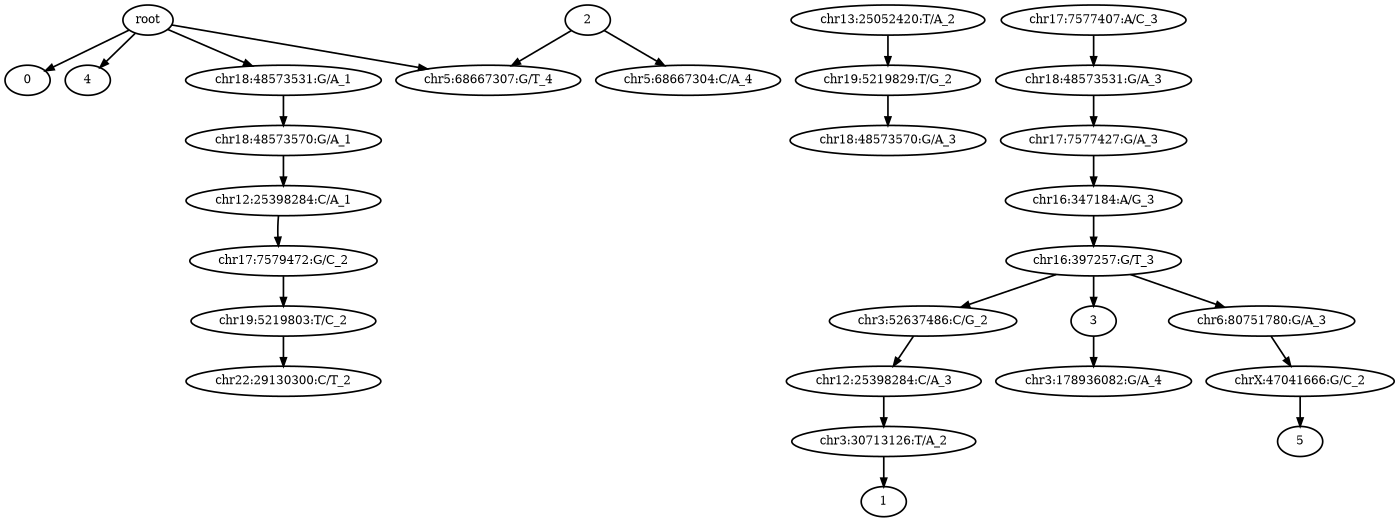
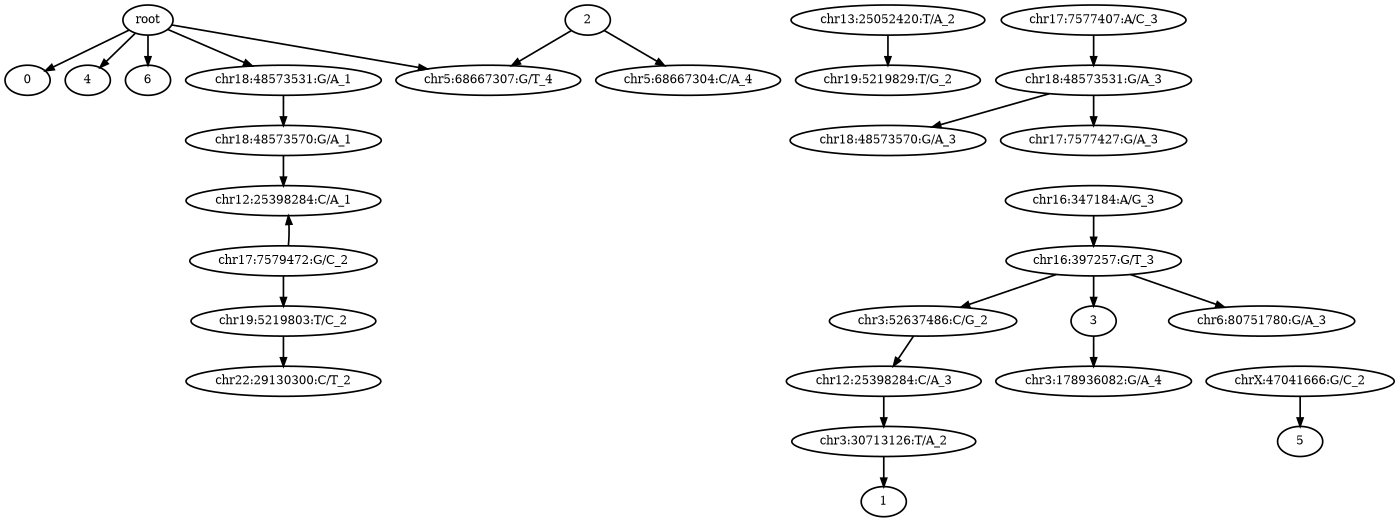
node "6": added
edge "chr19:5219829:T/G_2" -> "chr18:48573570:G/A_3": now "chr18:48573531:G/A_3" -> "chr18:48573570:G/A_3"
edge "chr17:7577427:G/A_3" -> "chr16:347184:A/G_3": removed
edge "chr12:25398284:C/A_1" -> "chr17:7579472:G/C_2": reversed
edge "chr6:80751780:G/A_3" -> "chrX:47041666:G/C_2": removed
